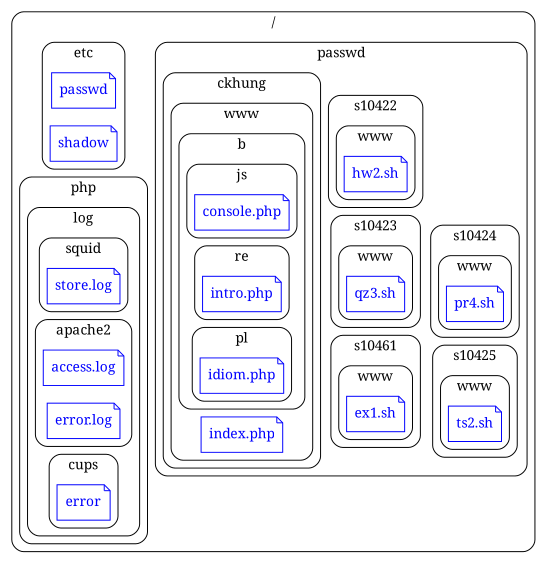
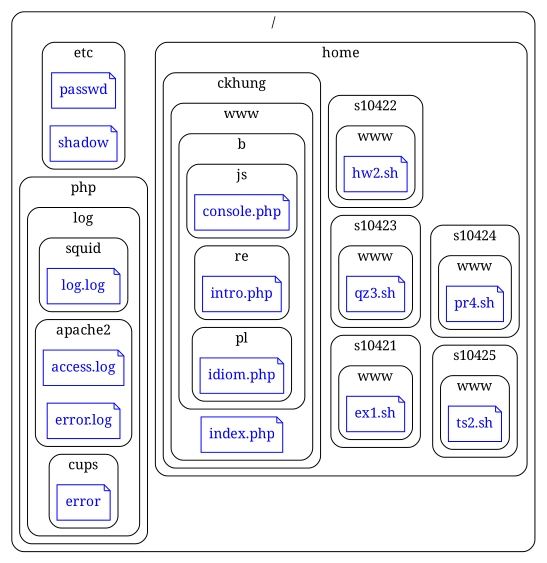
cluster "passwd": label "passwd" -> "home"
node "store.log": label "store.log" -> "log.log"
cluster "s10461": label "s10461" -> "s10421"
